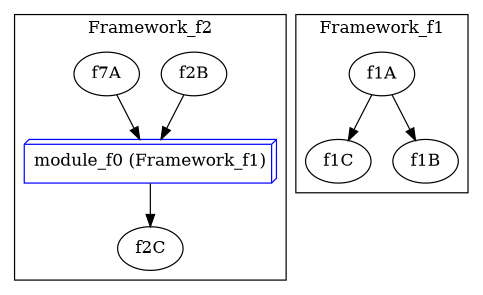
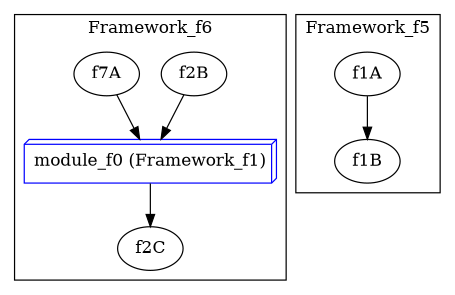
cluster "Framework_f2": label "Framework_f2" -> "Framework_f6"
cluster "Framework_f1": label "Framework_f1" -> "Framework_f5"
node "f1C": removed
